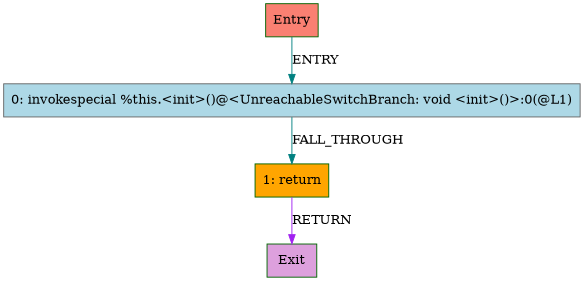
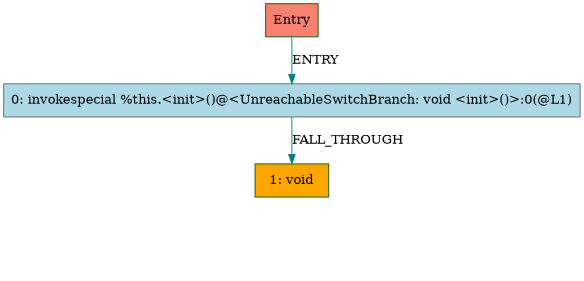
node "1: return": label "1: return" -> "1: void"
node "Exit": removed
